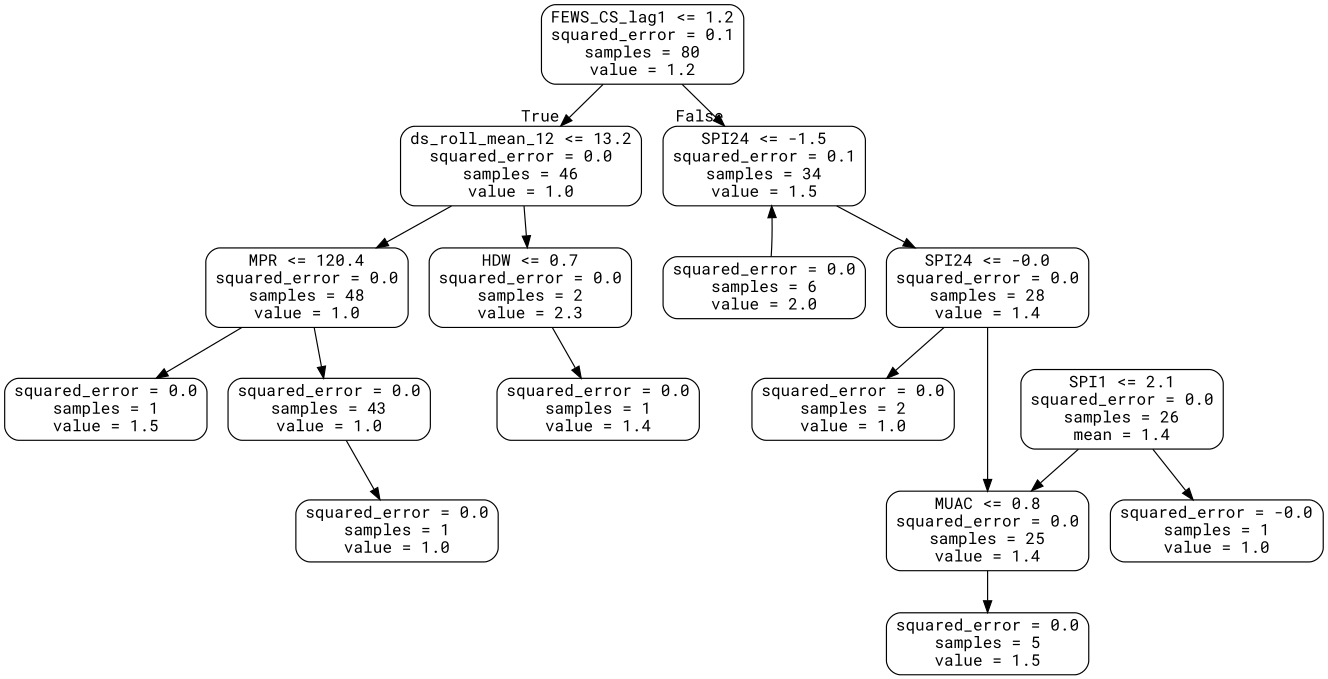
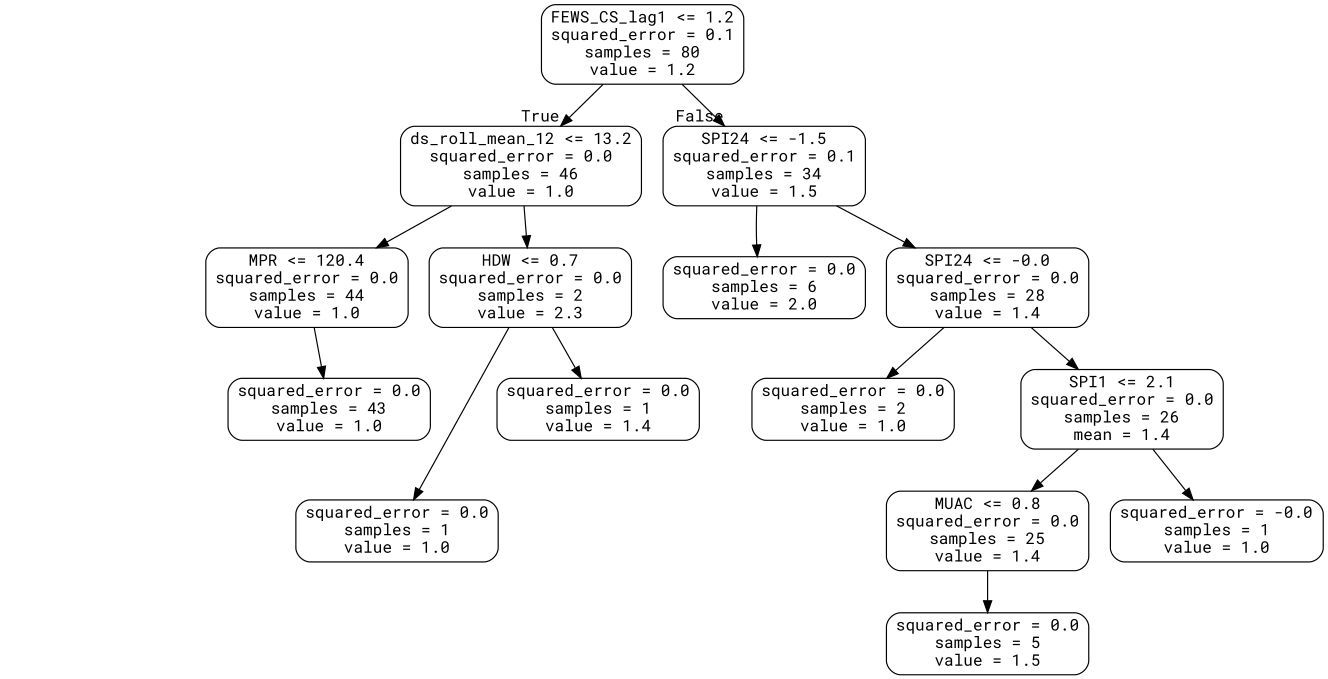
edge "squared_error = 0.0 samples = 6 value = 2.0" -> "SPI24 <= -1.5 squared_error = 0.1 samples = 34 value = 1.5": reversed
node "MPR <= 120.4 squared_error = 0.0 samples = 48 value = 1.0": label "MPR <= 120.4 squared_error = 0.0 samples = 48 value = 1.0" -> "MPR <= 120.4 squared_error = 0.0 samples = 44 value = 1.0"
edge "SPI24 <= -0.0 squared_error = 0.0 samples = 28 value = 1.4" -> "MUAC <= 0.8 squared_error = 0.0 samples = 25 value = 1.4": now "SPI24 <= -0.0 squared_error = 0.0 samples = 28 value = 1.4" -> "SPI1 <= 2.1 squared_error = 0.0 samples = 26 mean = 1.4"
node "squared_error = 0.0 samples = 1 value = 1.5": removed
edge "squared_error = 0.0 samples = 43 value = 1.0" -> "squared_error = 0.0 samples = 1 value = 1.0": now "HDW <= 0.7 squared_error = 0.0 samples = 2 value = 2.3" -> "squared_error = 0.0 samples = 1 value = 1.0"
